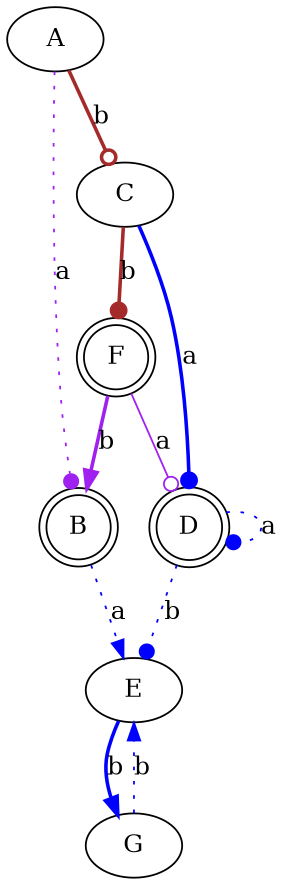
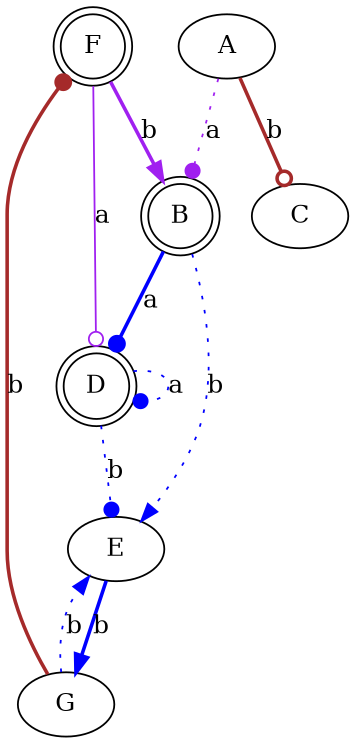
edge "C" -> "F": now "G" -> "F"
edge "C" -> "D": now "B" -> "D"
edge "B" -> "E": label "a" -> "b"
